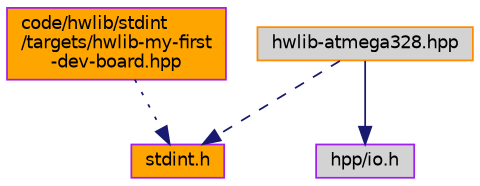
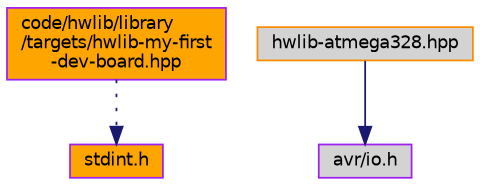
node "code/hwlib/stdint /targets/hwlib-my-first -dev-board.hpp": label "code/hwlib/stdint /targets/hwlib-my-first -dev-board.hpp" -> "code/hwlib/library /targets/hwlib-my-first -dev-board.hpp"
edge "hwlib-atmega328.hpp" -> "stdint.h": removed
node "hpp/io.h": label "hpp/io.h" -> "avr/io.h"
